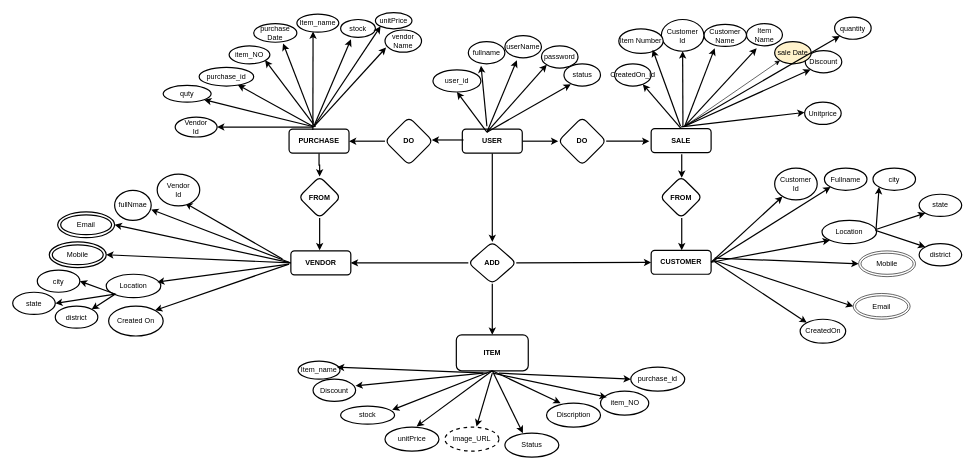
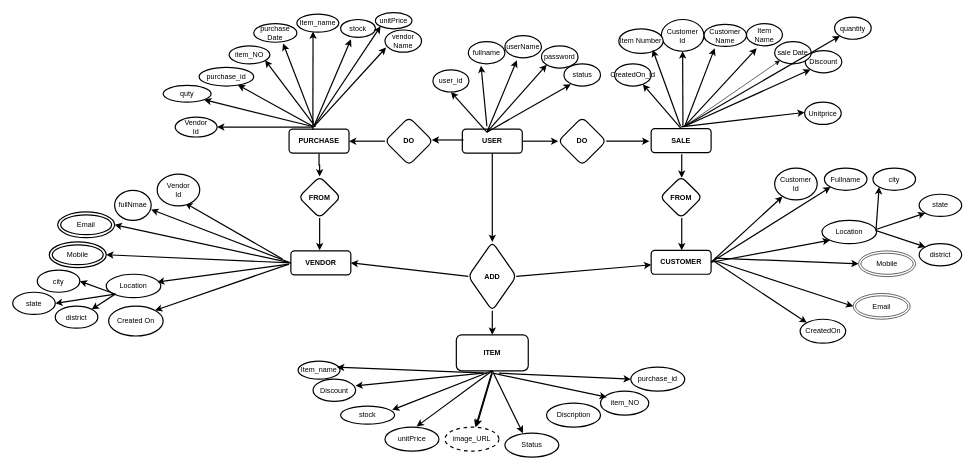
node "sale Date": fillcolor #fff2cc -> #ffffff
node "user_id": size 48x22 -> 36x22
node "ADD": size 48x42 -> 48x69
edge "ITEM" -> "Discription": now "ITEM" -> "image_URL"
